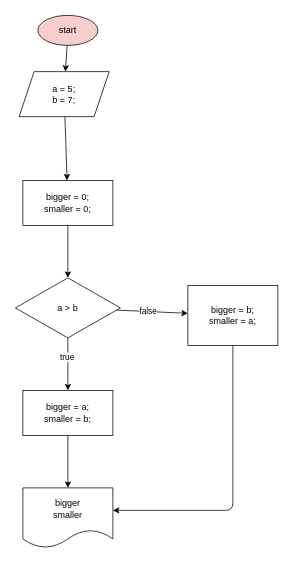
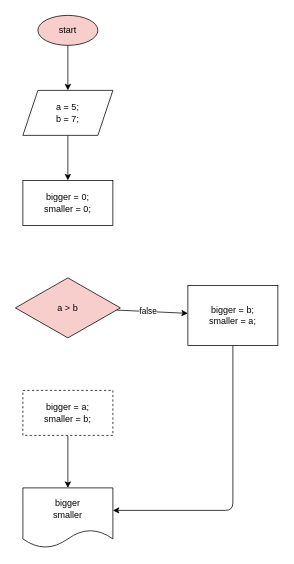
node "a = 5; b = 7;": moved (64, 94) -> (68, 113)
edge "bigger = 0; smaller = 0;" -> "a > b": removed
node "a > b": fillcolor #ffffff -> #f8cecc
edge "a > b" -> "bigger = a; smaller = b;": removed, label "true"
node "bigger = a; smaller = b;": style solid -> dashed
